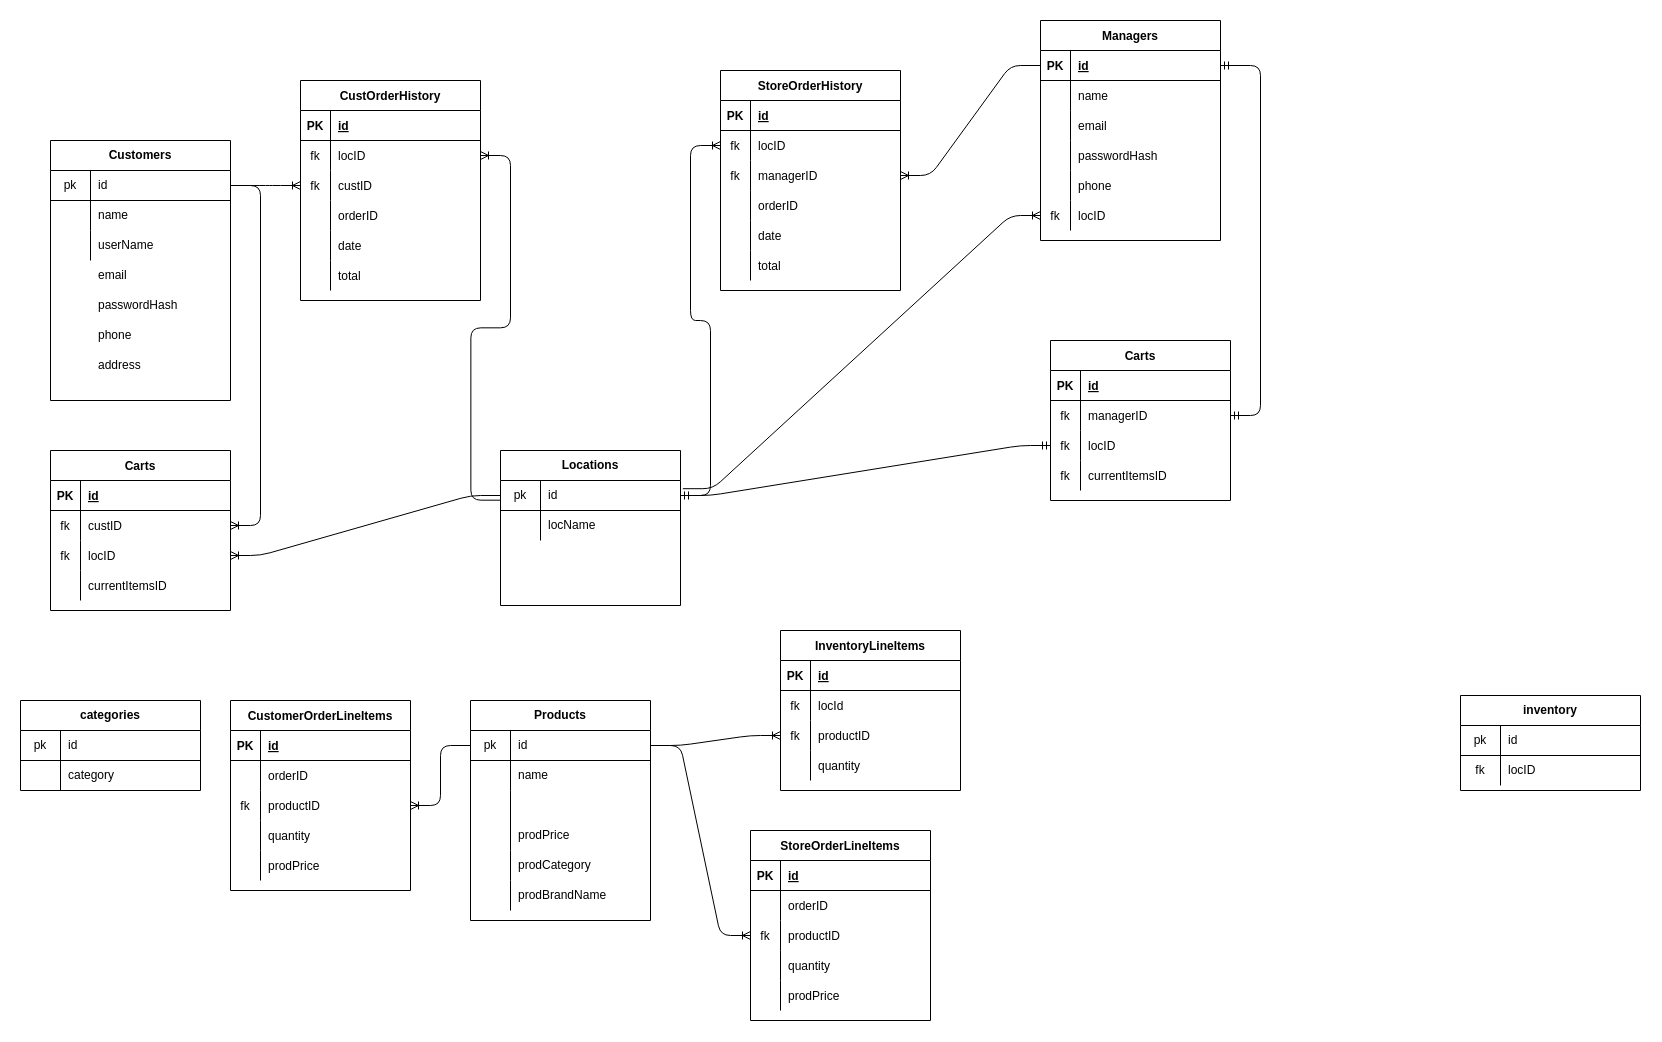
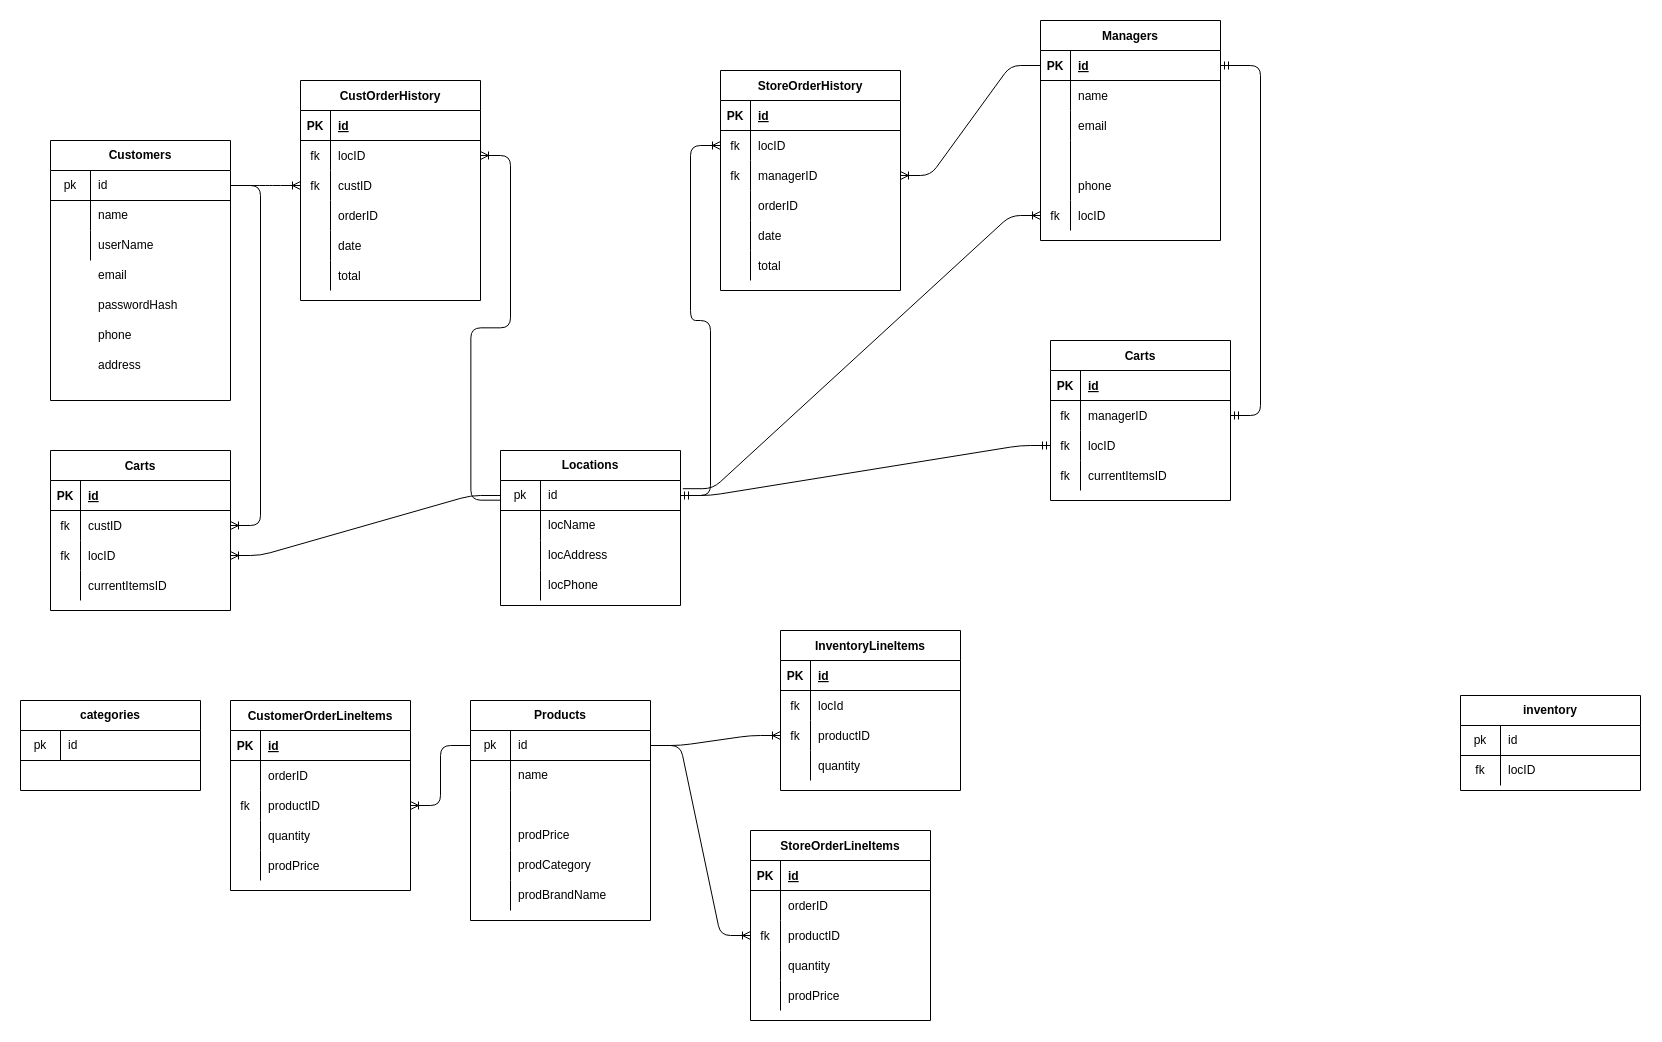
node "passwordHash": removed
node "locAddress": added
node "locPhone": added
node "category": removed
